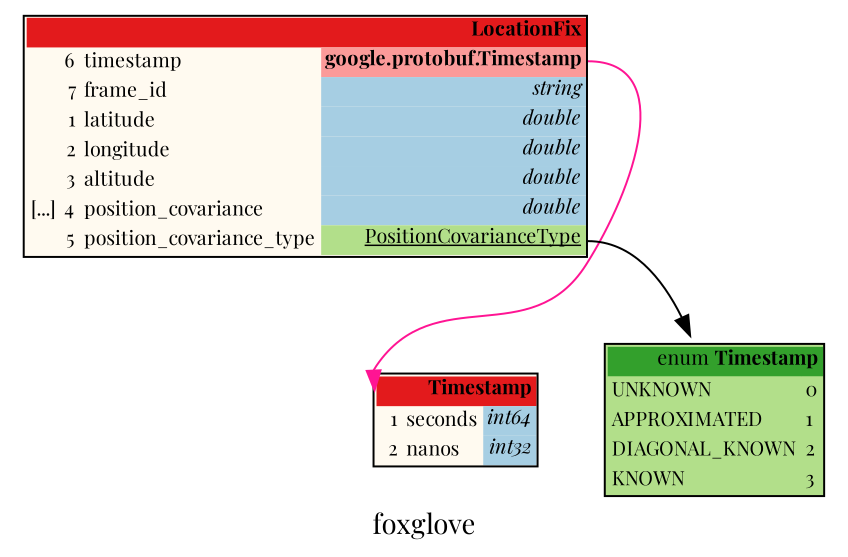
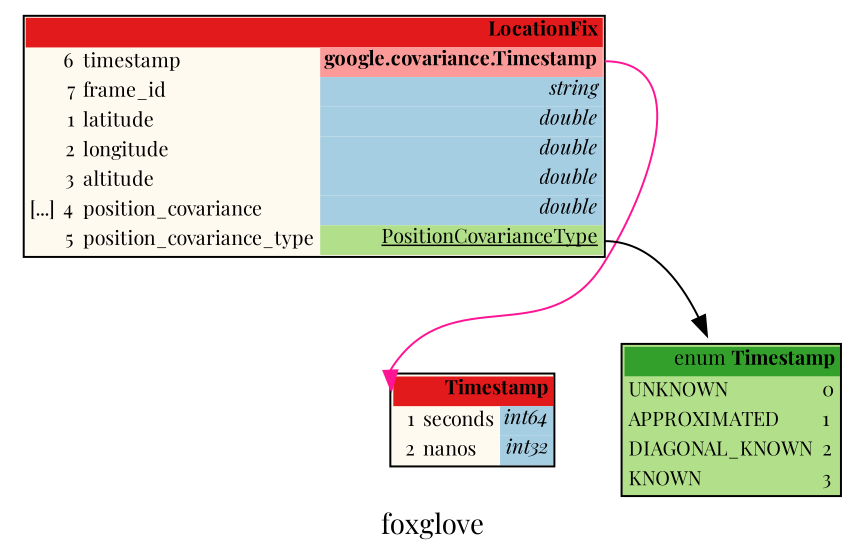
node "LocationFix": text "google.protobuf.Timestamp" -> "google.covariance.Timestamp"
